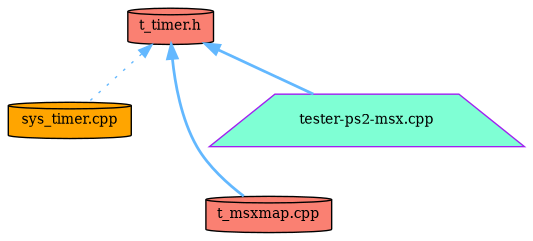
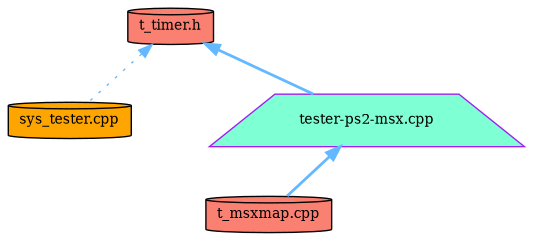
node "sys_timer.cpp": label "sys_timer.cpp" -> "sys_tester.cpp"
edge "t_msxmap.cpp" -> "t_timer.h": now "t_msxmap.cpp" -> "tester-ps2-msx.cpp"
